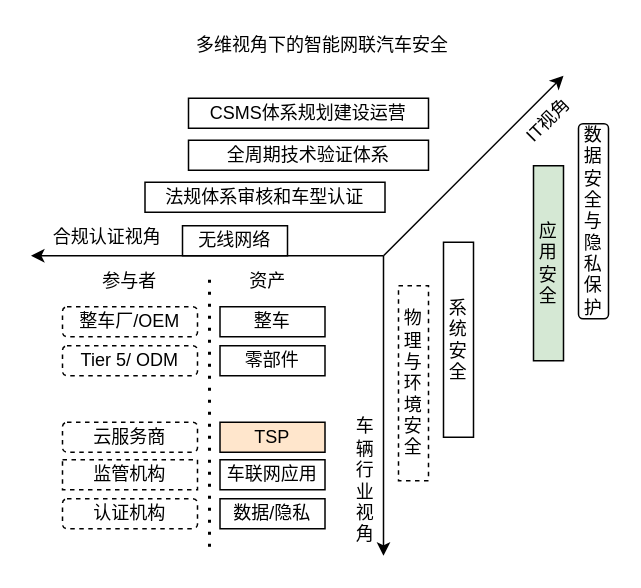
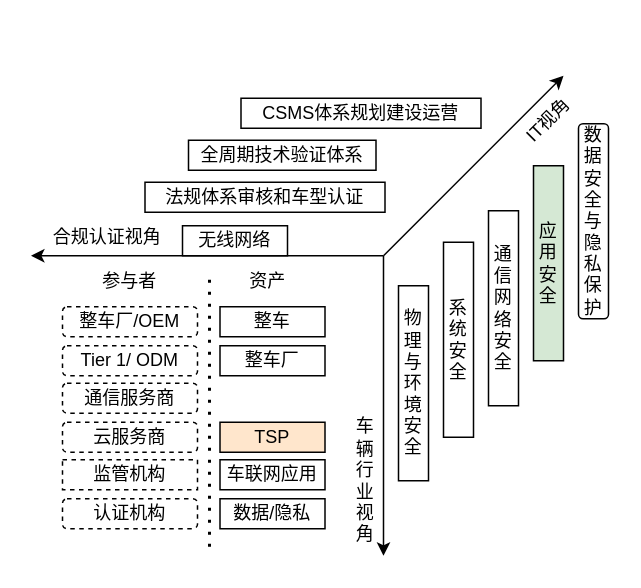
node "多维视角下的智能网联汽车安全": removed
node "CSMS体系规划建设运营": moved (308, 113) -> (361, 113)
node "全周期技术验证体系": size 240x30 -> 188x30
node "通信网络安全": added
node "Tier 5/ ODM": label "Tier 5/ ODM" -> "Tier 1/ ODM"
node "零部件": label "零部件" -> "整车厂"
node "物理与环境安全": style dashed -> solid
node "通信服务商": added
